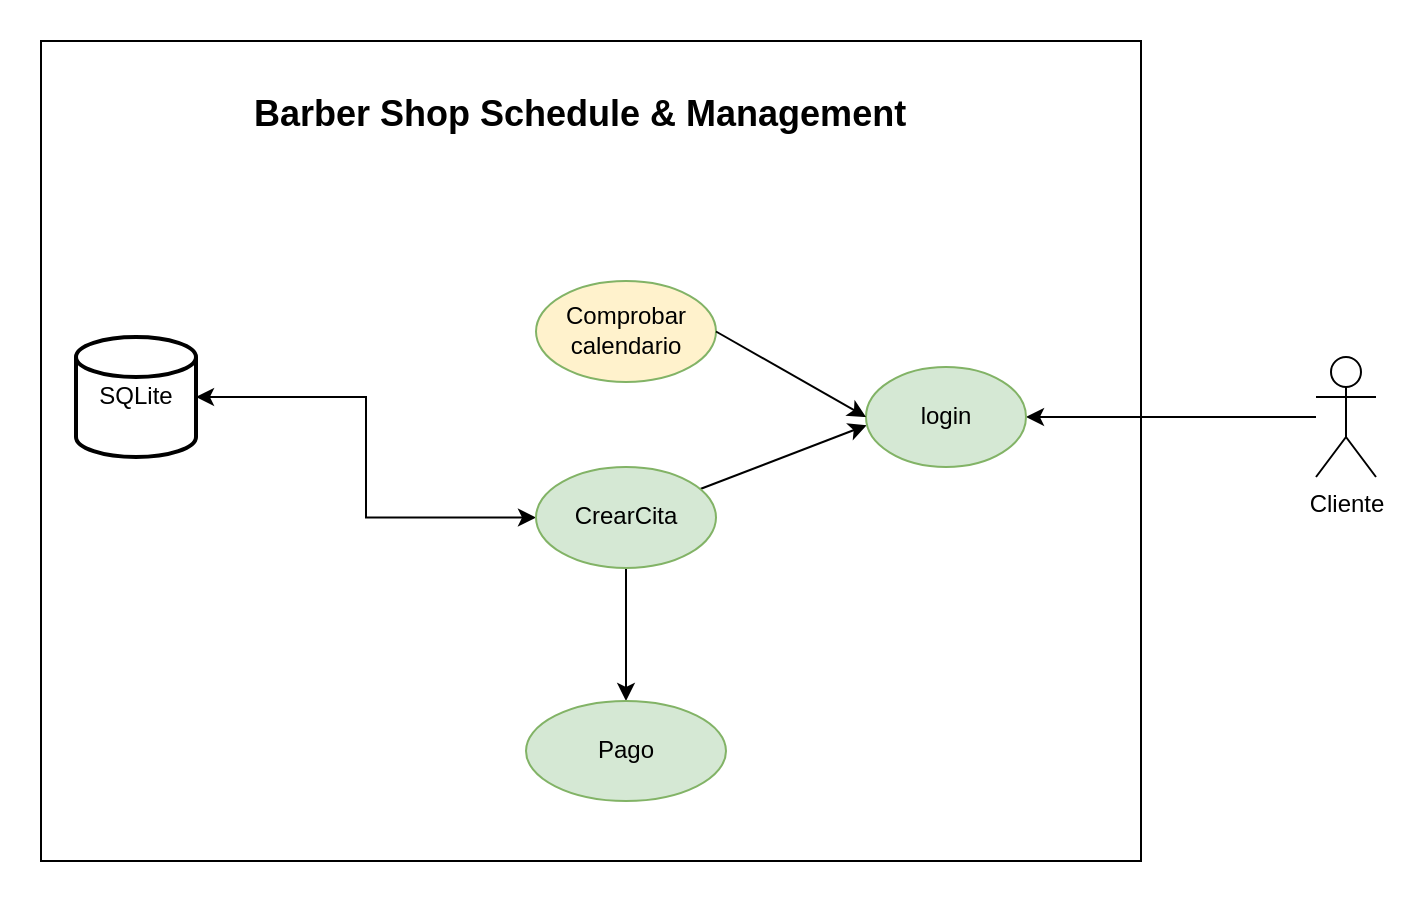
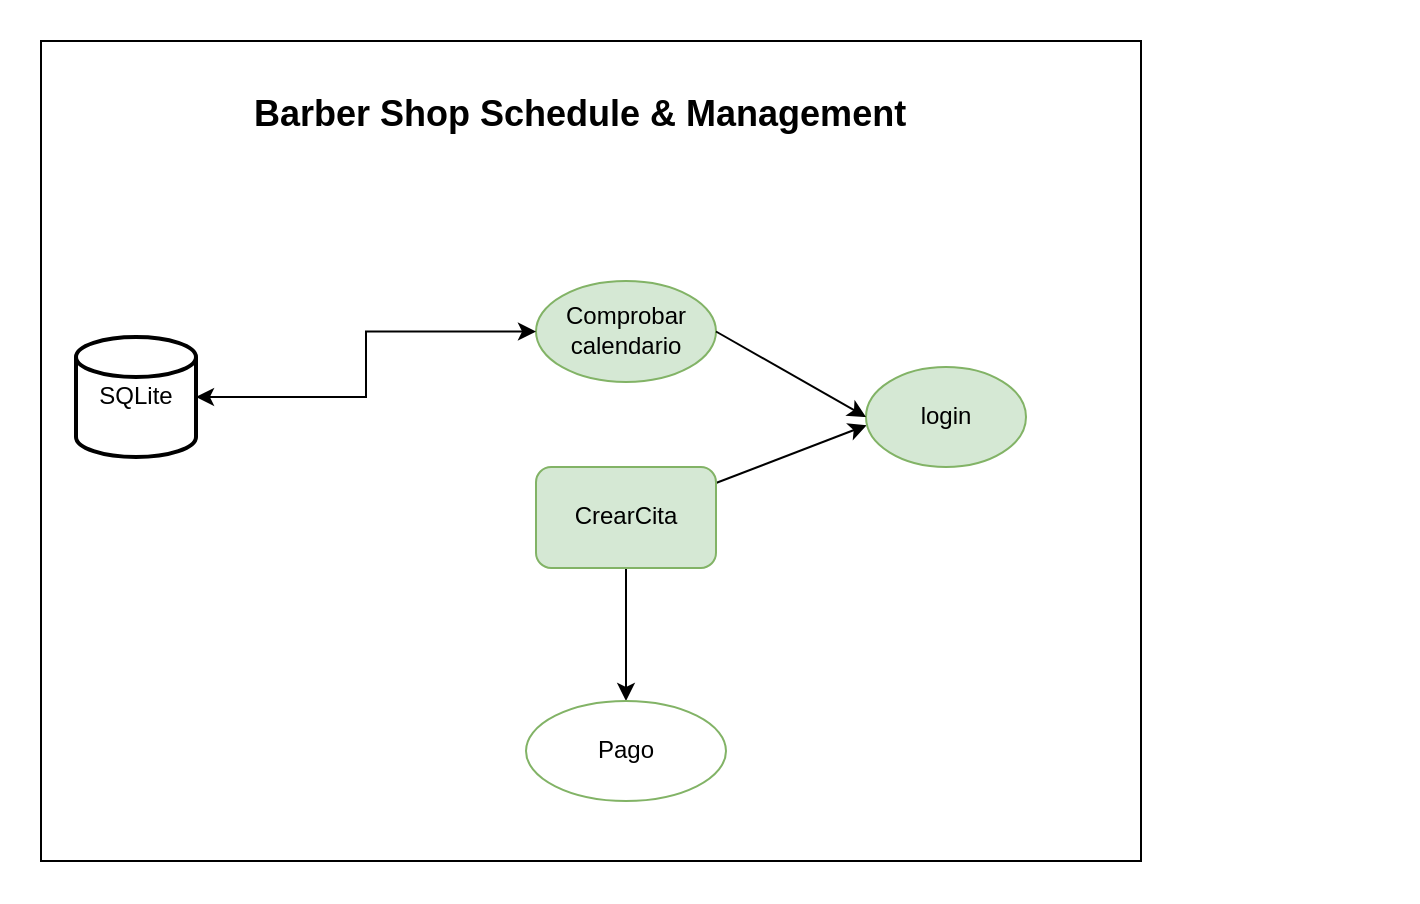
edge "Comprobar calendario" -- "SQLite": added
node "Comprobar calendario": fillcolor #fff2cc -> #d5e8d4
edge "Cliente" -> "login": removed
node "Cliente": removed
edge "SQLite" -- "CrearCita": removed
node "CrearCita": shape ellipse -> rounded rectangle
node "Pago": fillcolor #d5e8d4 -> #ffffff
